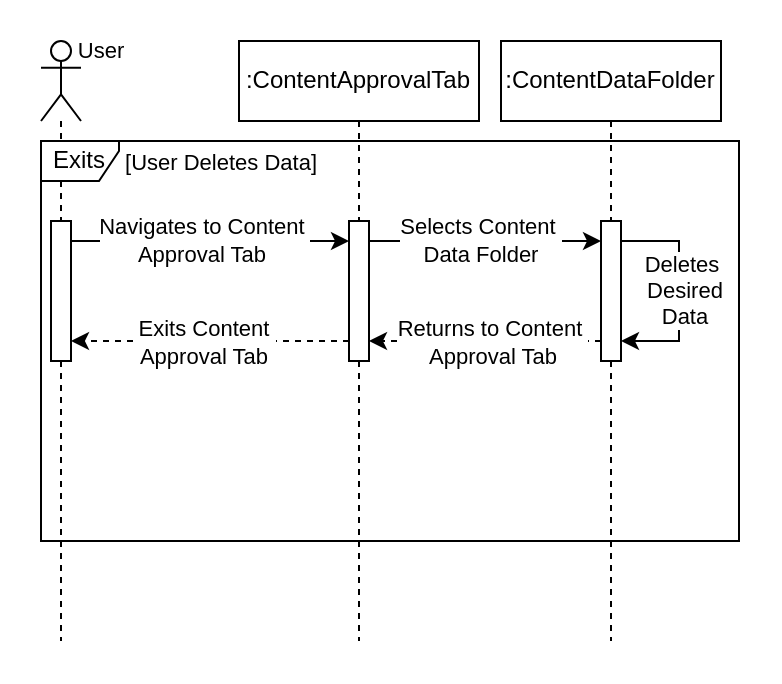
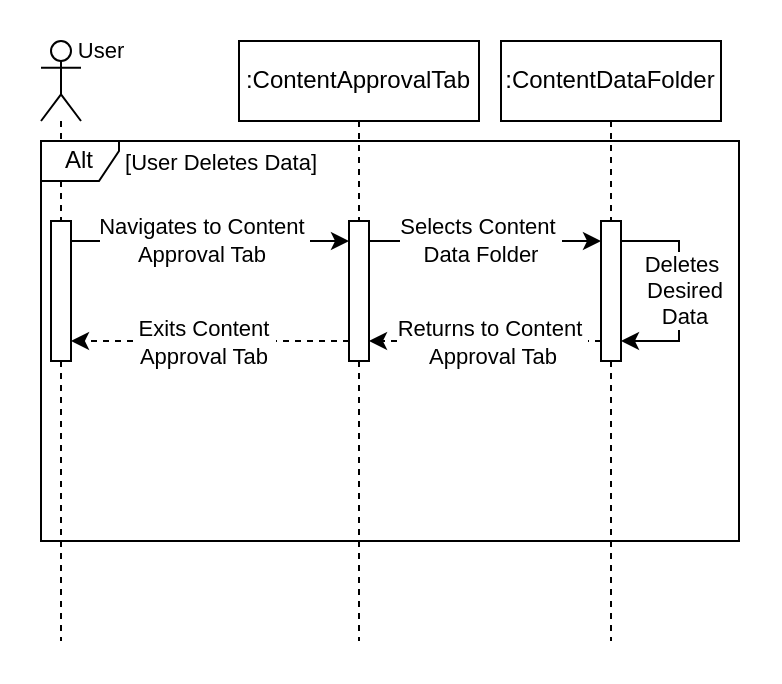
node "Exits": label "Exits" -> "Alt"
